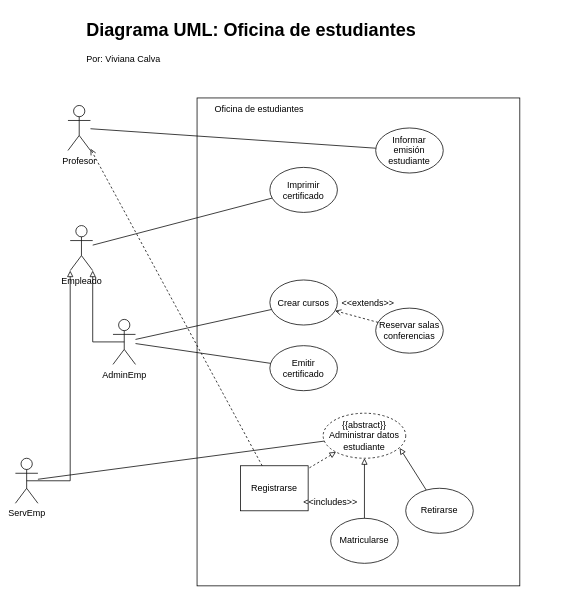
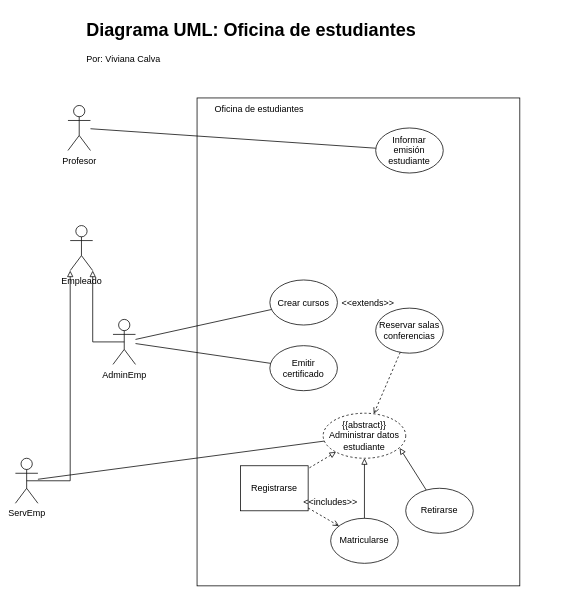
node "Imprimir certificado": removed
edge "Imprimir certificado" -- "Empleado": removed
edge "Registrarse" -> "Profesor": now "Registrarse" -> "Matricularse"
edge "Reservar salas conferencias" -> "Crear cursos": now "Reservar salas conferencias" -> "{{abstract}} Administrar datos estudiante"
